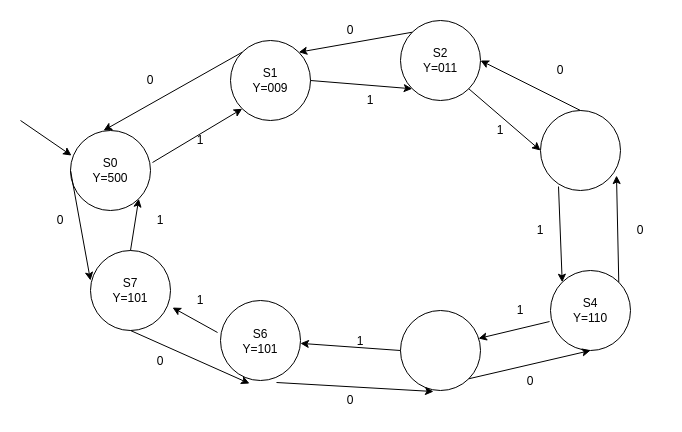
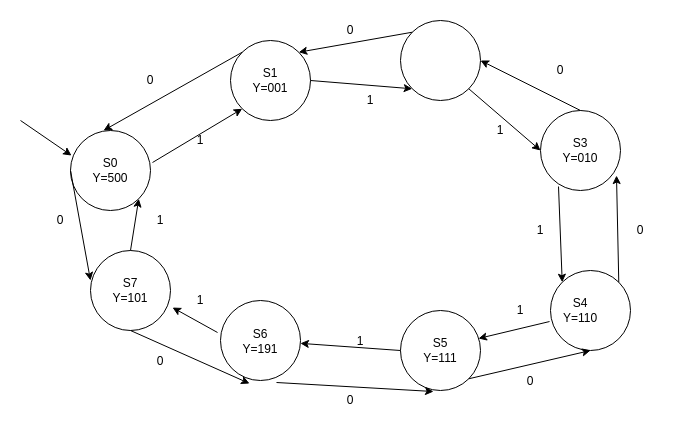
node "S2 Y=011": removed
node "S1 Y=009": label "S1 Y=009" -> "S1 Y=001"
node "S3 Y=010": added
node "S4 Y=110": moved (591, 311) -> (581, 311)
node "S6 Y=101": label "S6 Y=101" -> "S6 Y=191"
node "S5 Y=111": added
